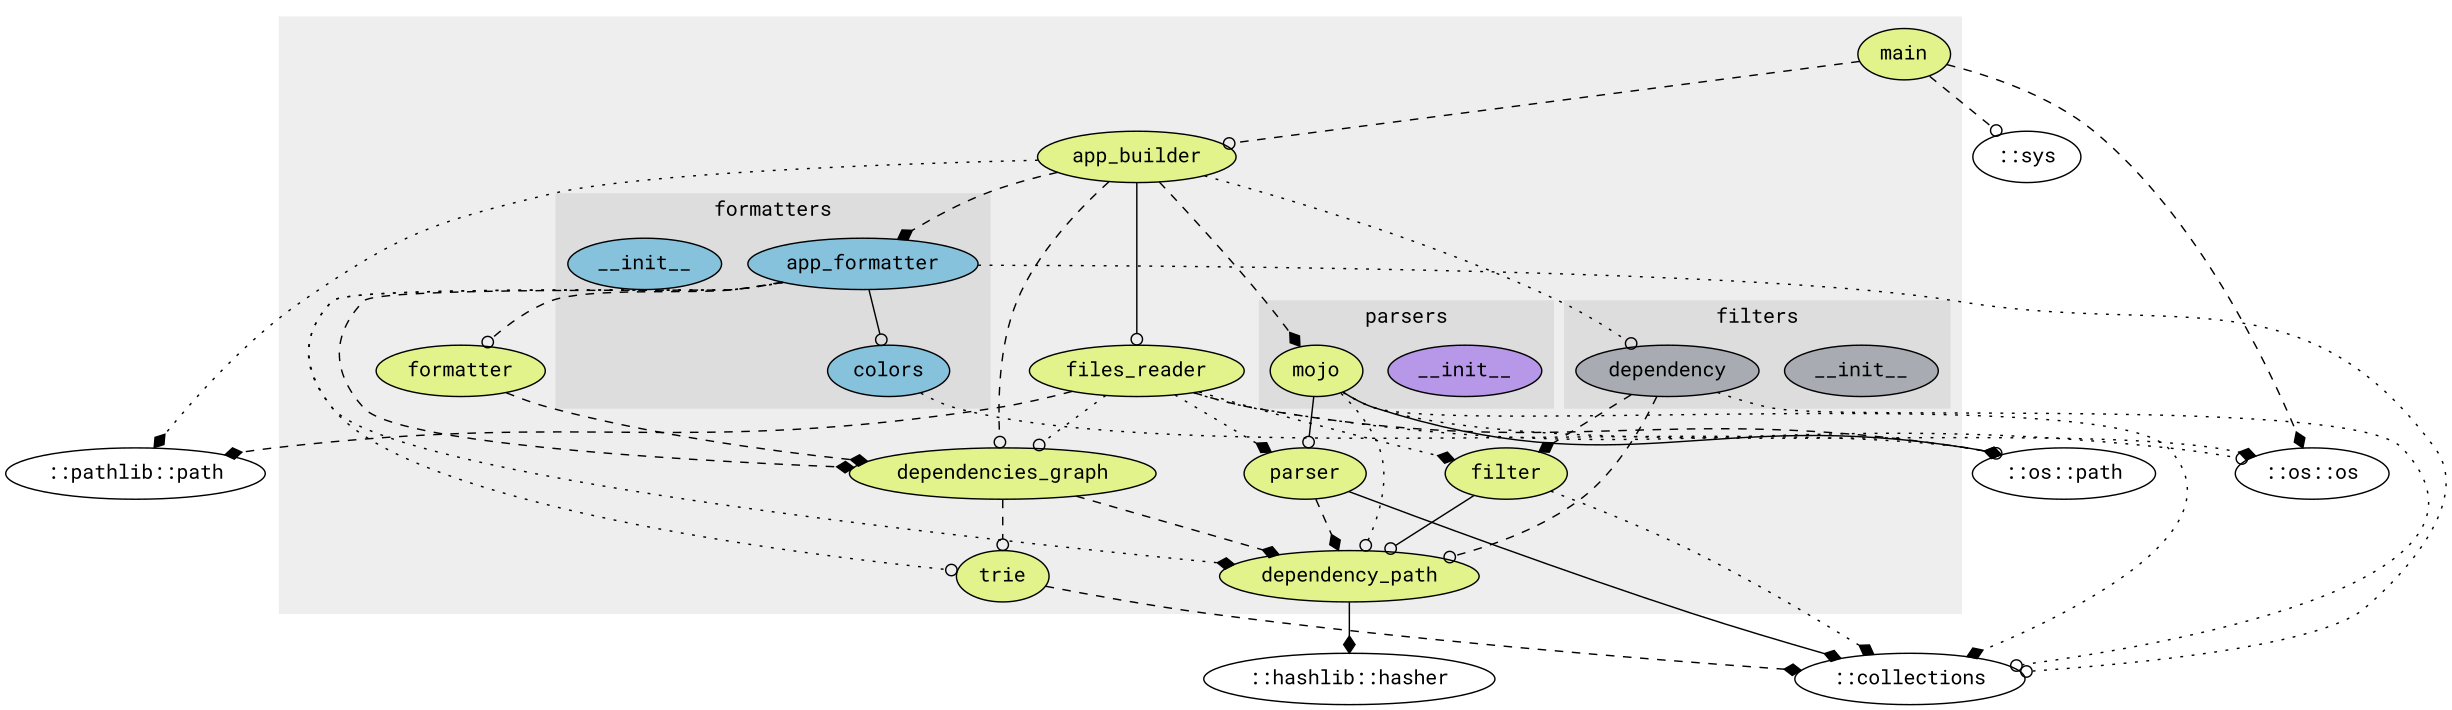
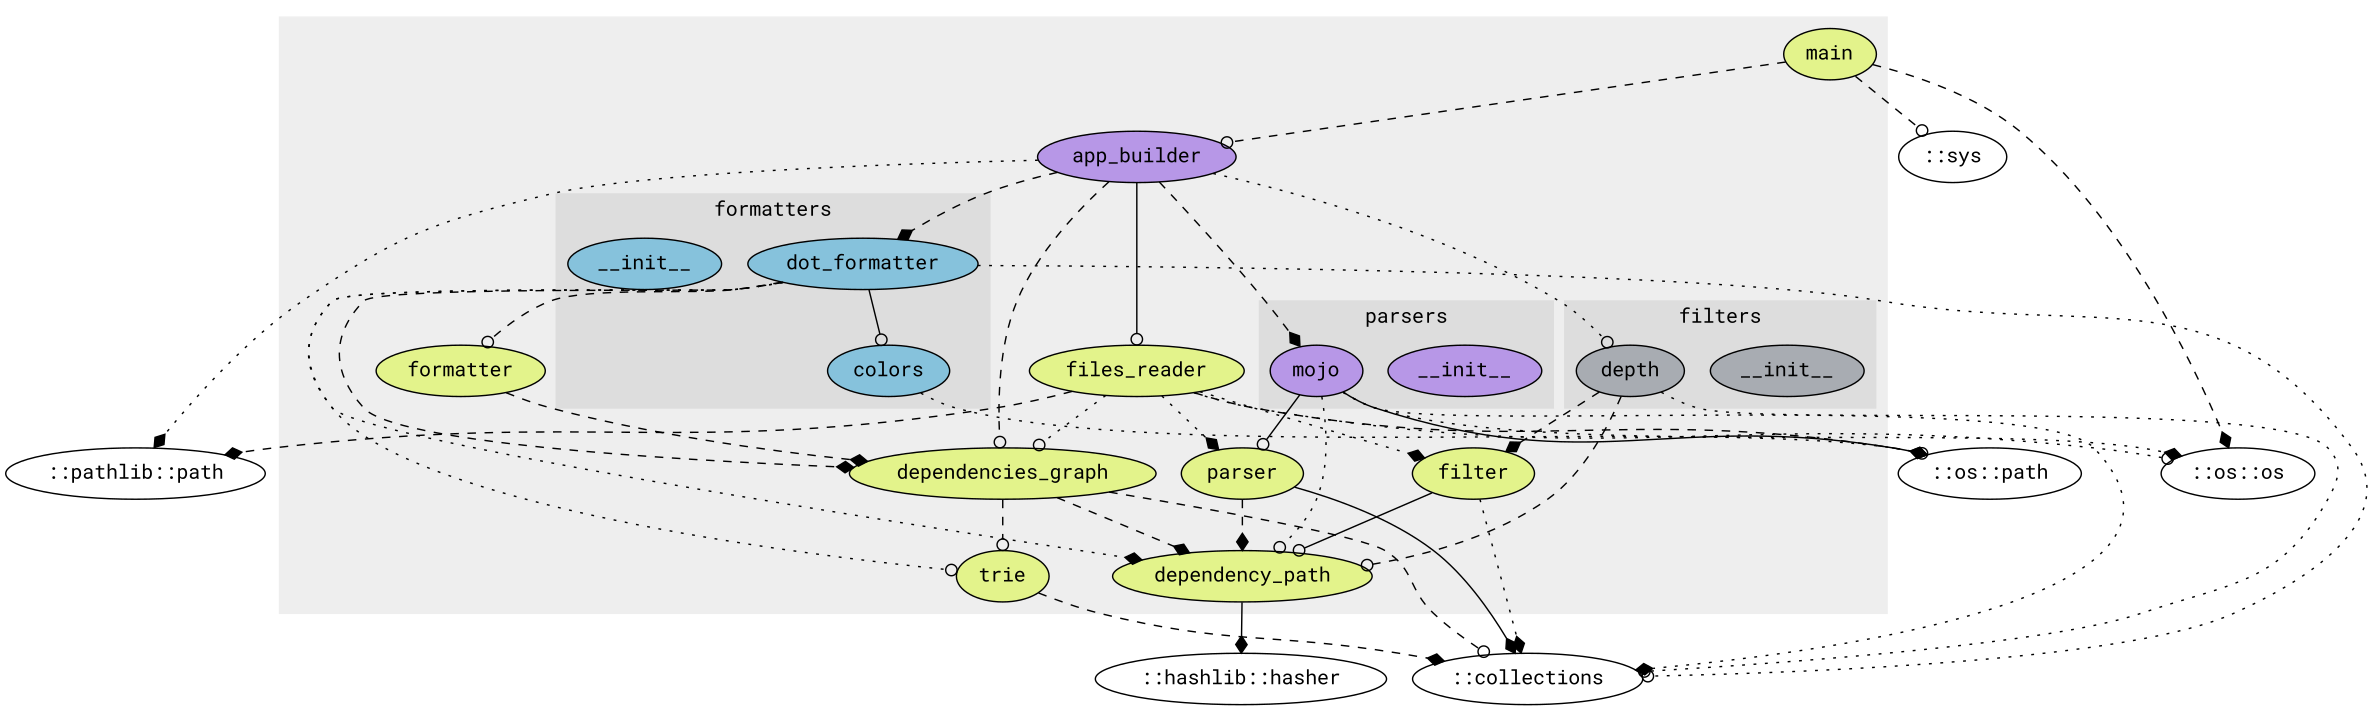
node "app_builder": fillcolor #e3f38b -> #b797e7
node "app_formatter": label "app_formatter" -> "dot_formatter"
node "mojo": fillcolor #e3f38b -> #b797e7
node "dependency": label "dependency" -> "depth"
edge "dependencies_graph" -> "::collections": added
